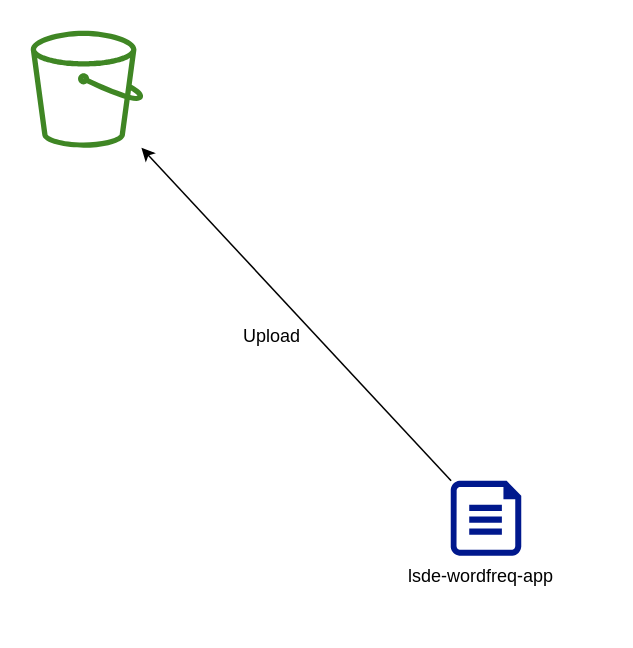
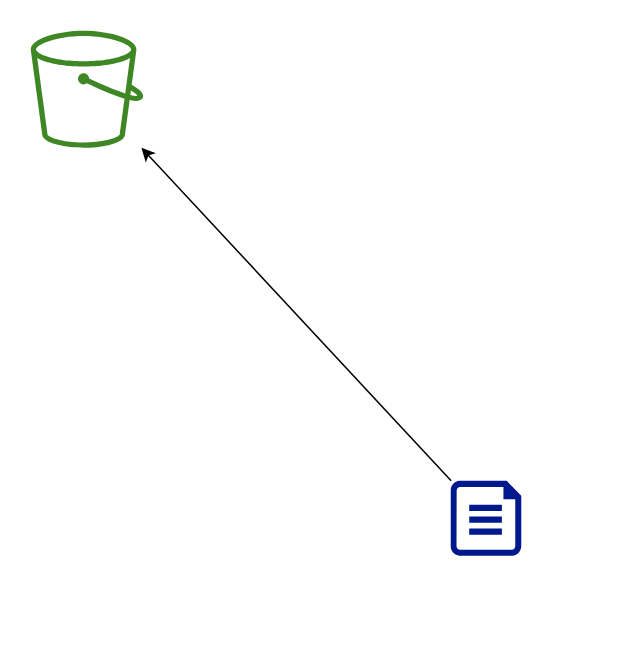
node "Upload": removed
node "lsde-wordfreq-app": removed
